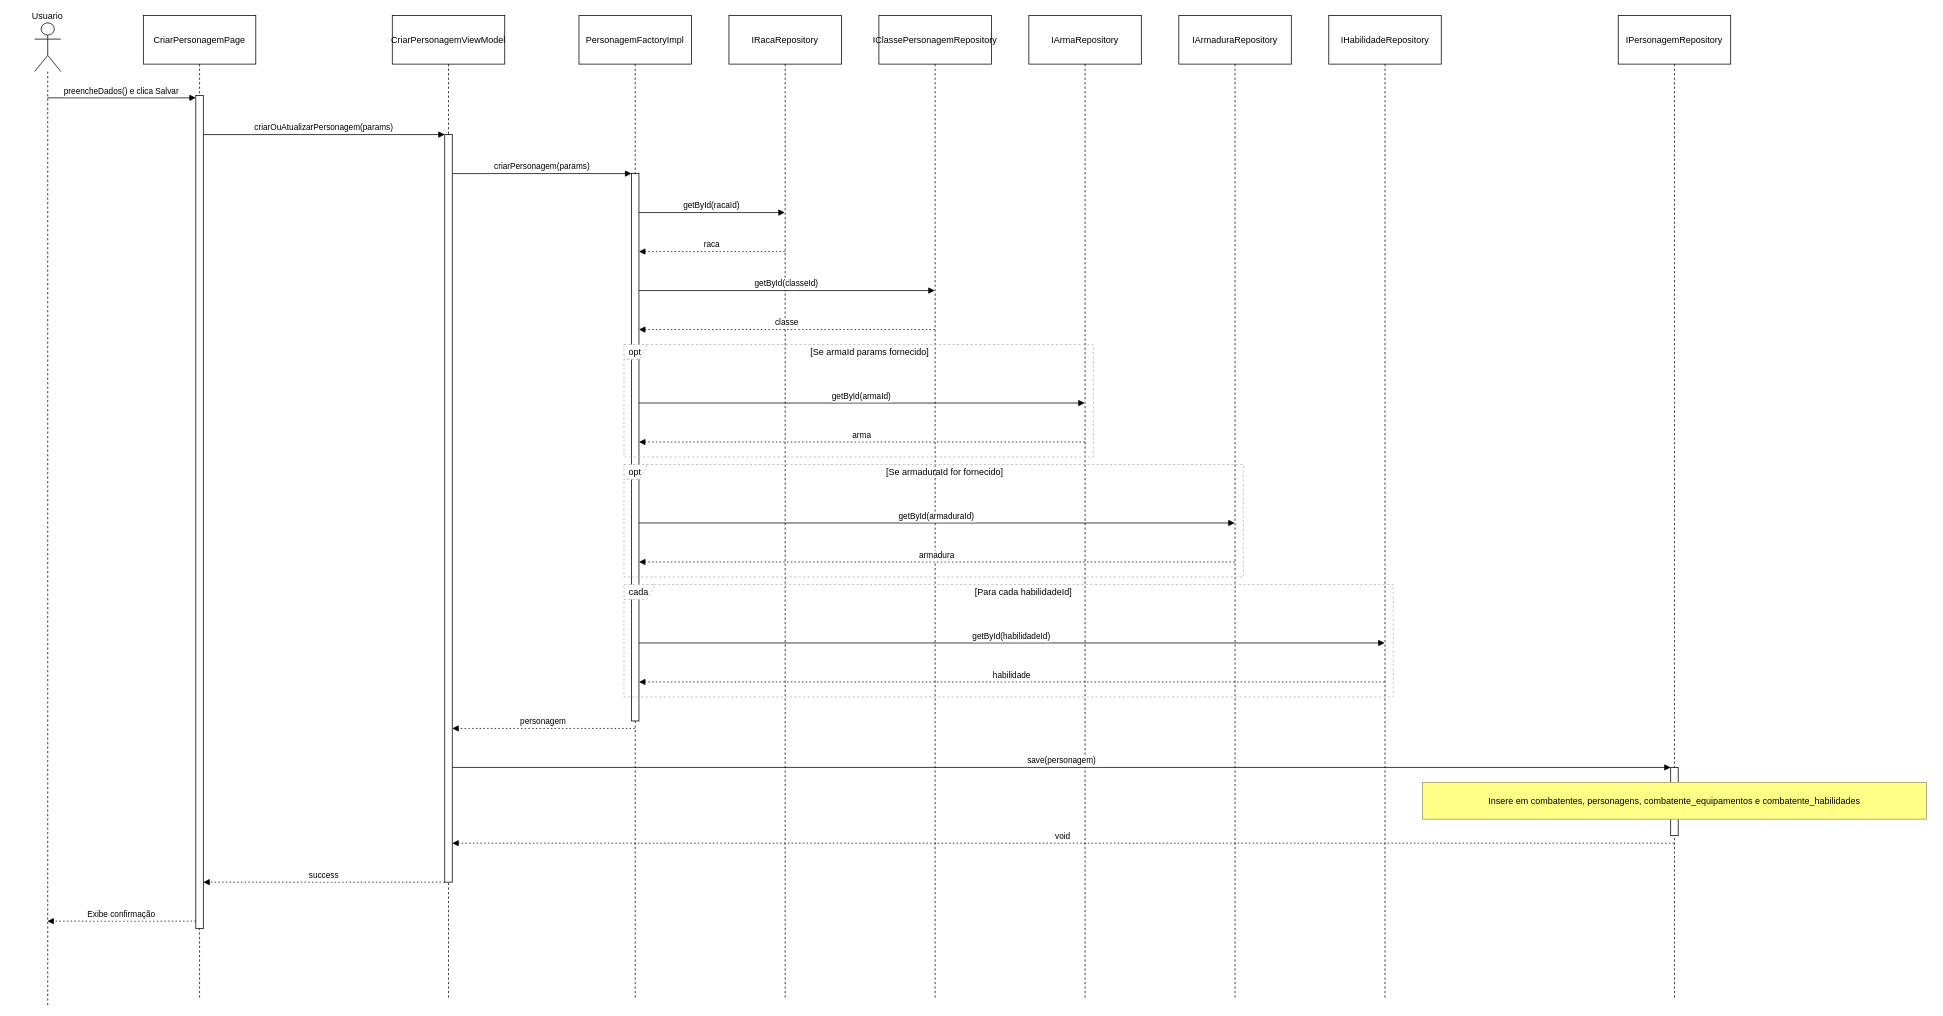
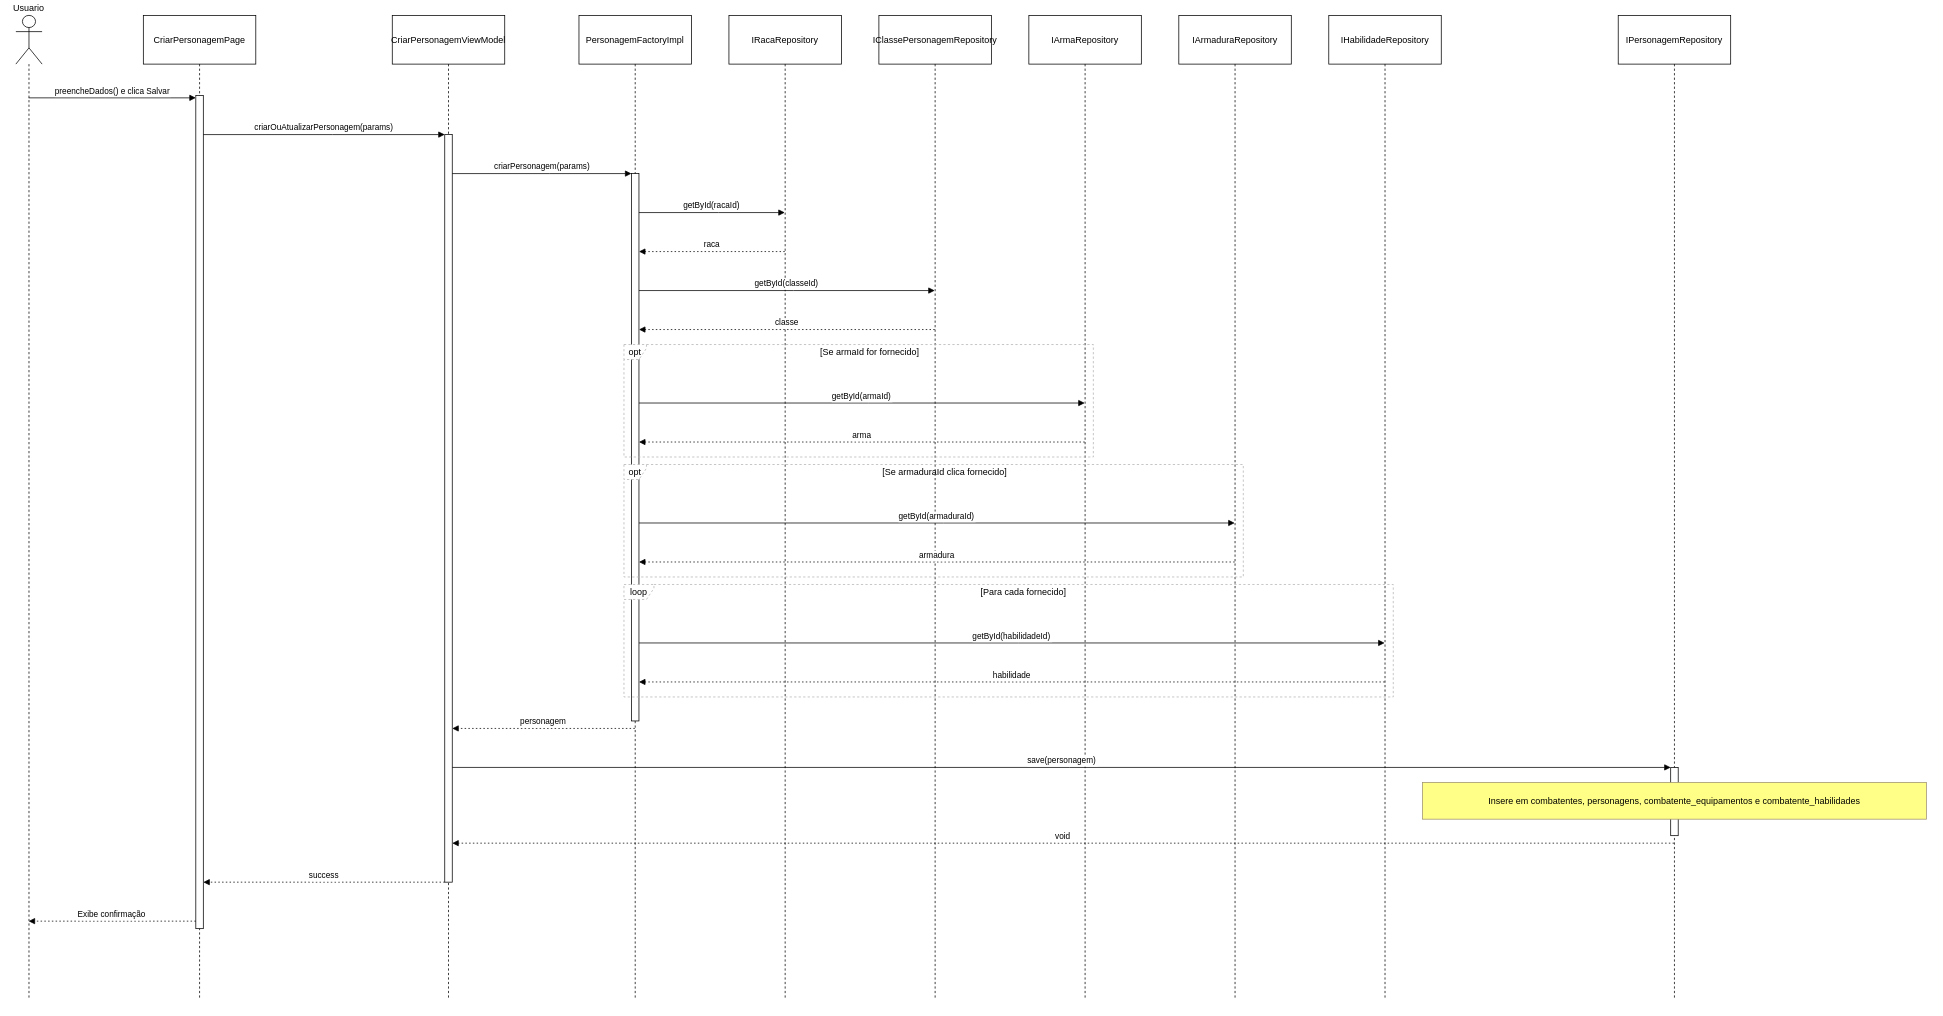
node "[Se armaId params fornecido]": label "[Se armaId params fornecido]" -> "[Se armaId for fornecido]"
node "[Se armaduraId for fornecido]": label "[Se armaduraId for fornecido]" -> "[Se armaduraId clica fornecido]"
node "Usuario": moved (47, 515) -> (29, 508)
node "[Para cada habilidadeId]": label "[Para cada habilidadeId]" -> "[Para cada fornecido]"
node "cada": label "cada" -> "loop"
